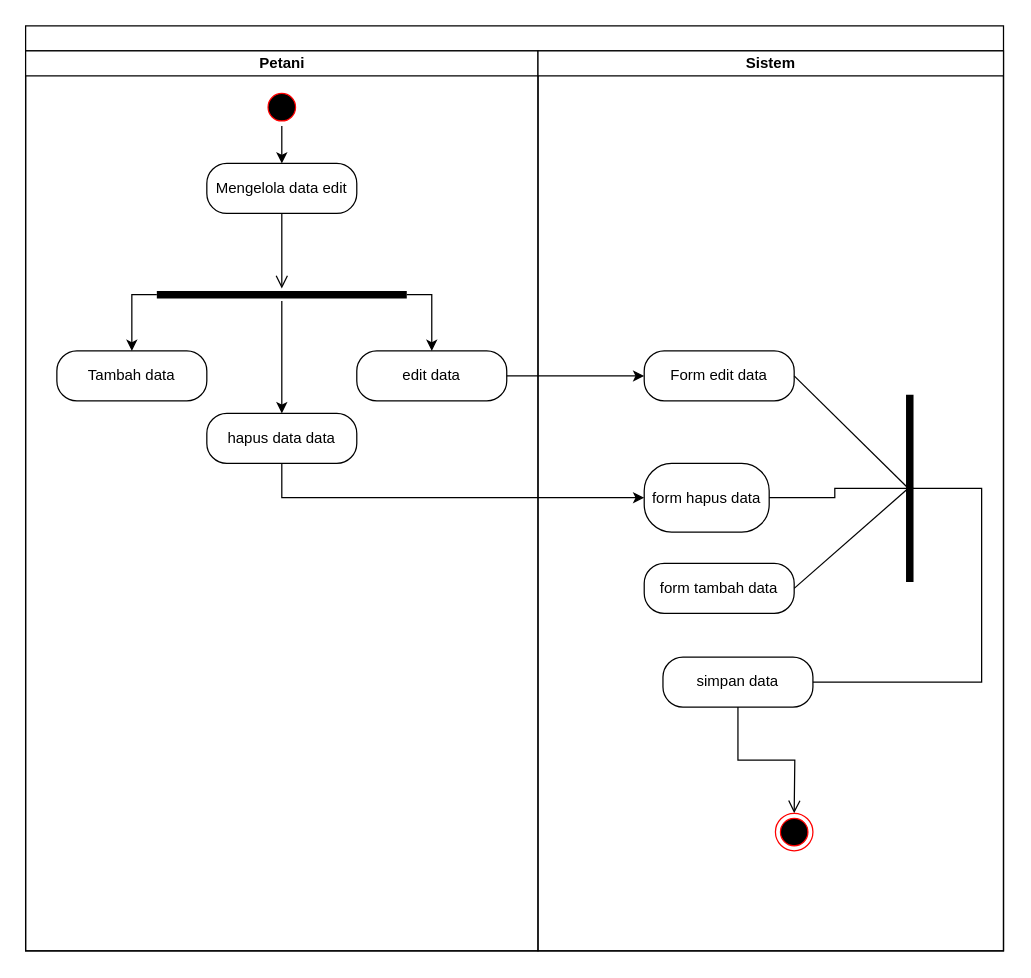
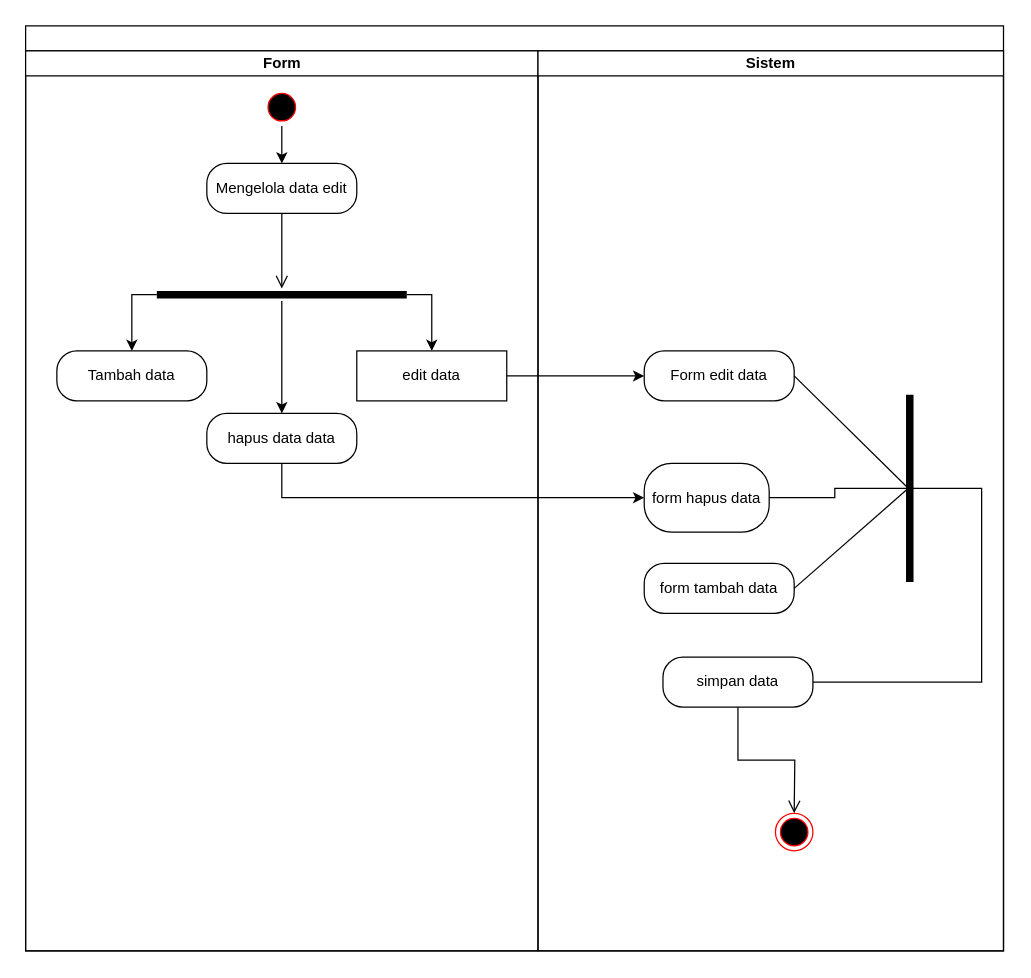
node "Petani": label "Petani" -> "Form"
node "edit data": shape rounded rectangle -> rectangle
